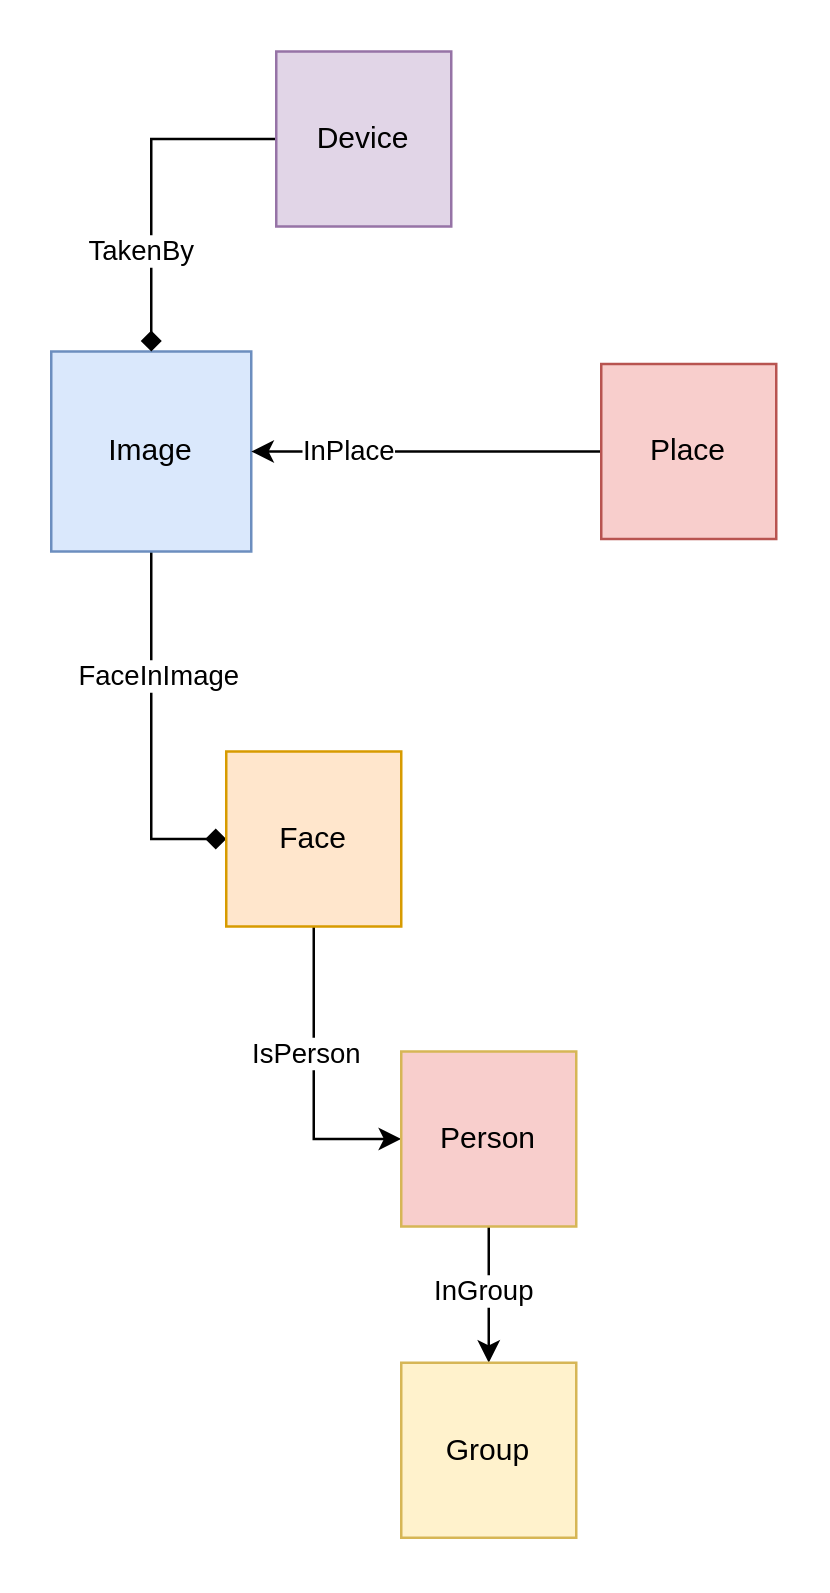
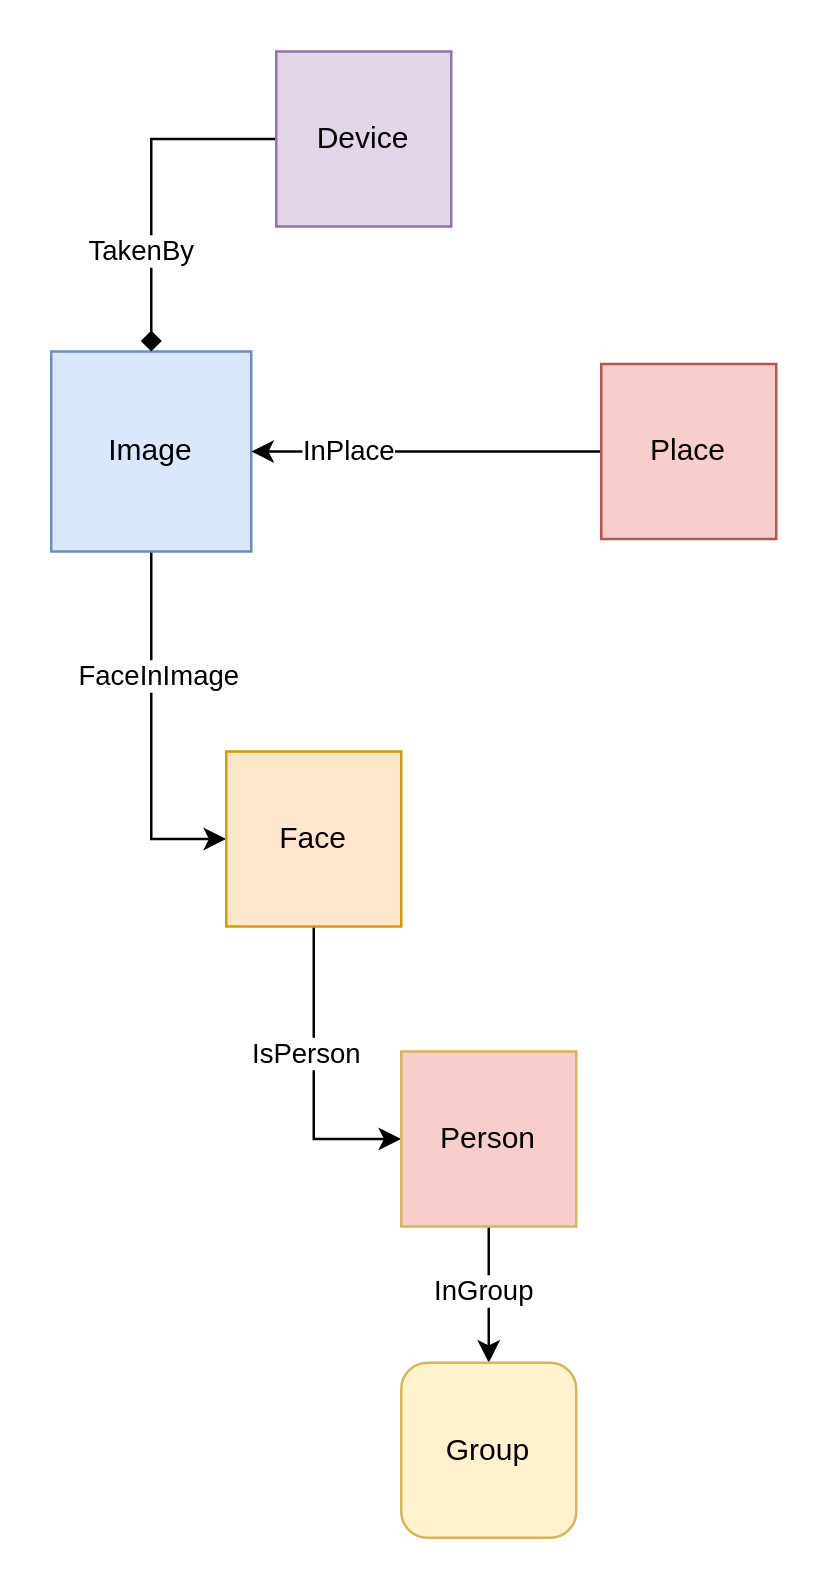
edge "Image" -> "Face": arrowhead diamond -> classic
node "Group": shape rectangle -> rounded rectangle
